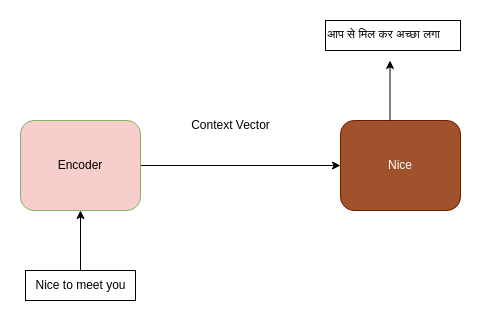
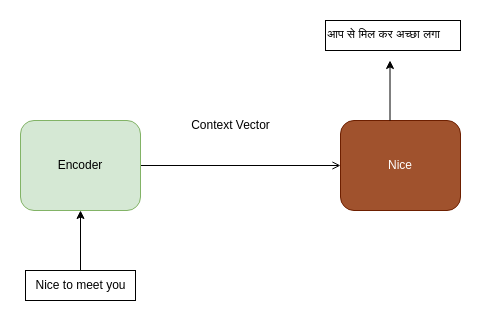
node "Encoder": fillcolor #f8cecc -> #d5e8d4
edge "Encoder" -> "Nice": arrowhead classic -> open
